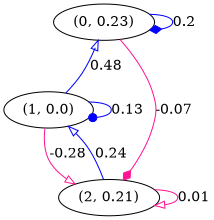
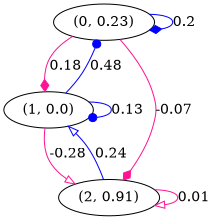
edge "(0, 0.23)" -> "(1, 0.0)": added, label "0.18"
edge "(1, 0.0)" -> "(0, 0.23)": arrowhead onormal -> dot
node "(2, 0.21)": label "(2, 0.21)" -> "(2, 0.91)"
